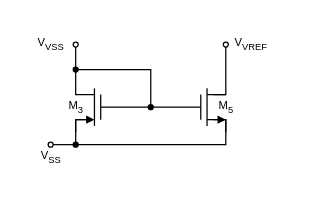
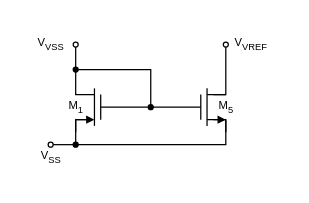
node "M3": label "M3" -> "M1"
